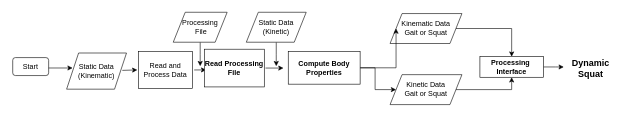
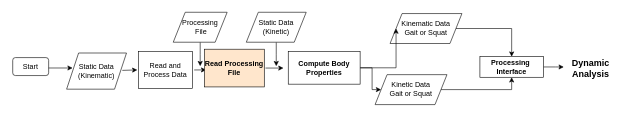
node "Read Processing File": fillcolor #ffffff -> #ffe6cc
node "Dynamic Squat": label "Dynamic Squat" -> "Dynamic Analysis"
node "Kinetic Data Gait or Squat": moved (426, 90) -> (411, 90)
